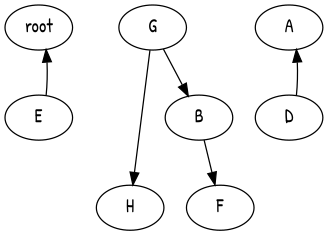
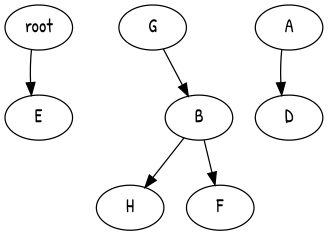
edge "E" -> "root": reversed
edge "D" -> "A": reversed
edge "G" -> "H": now "B" -> "H"
